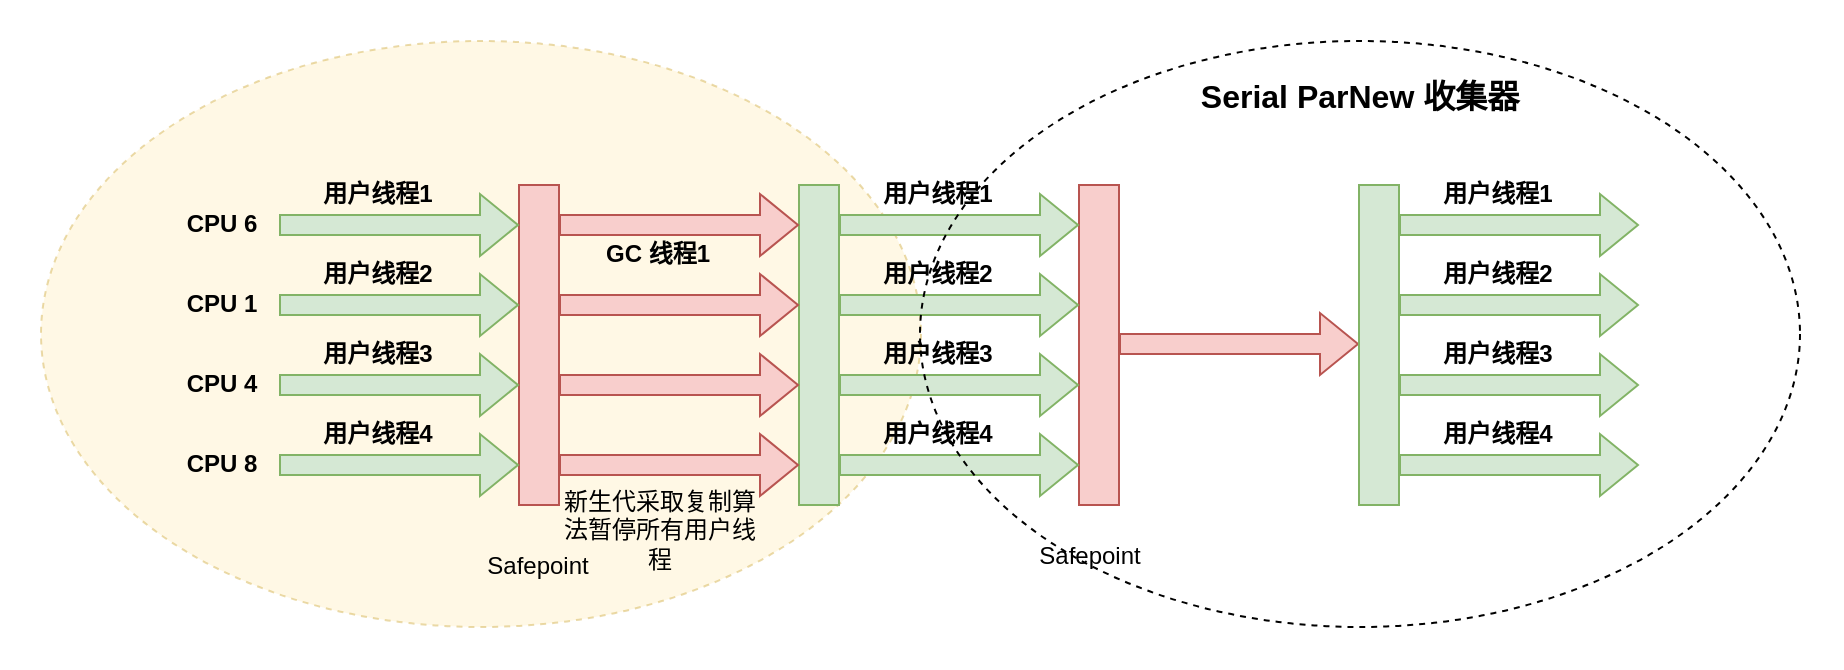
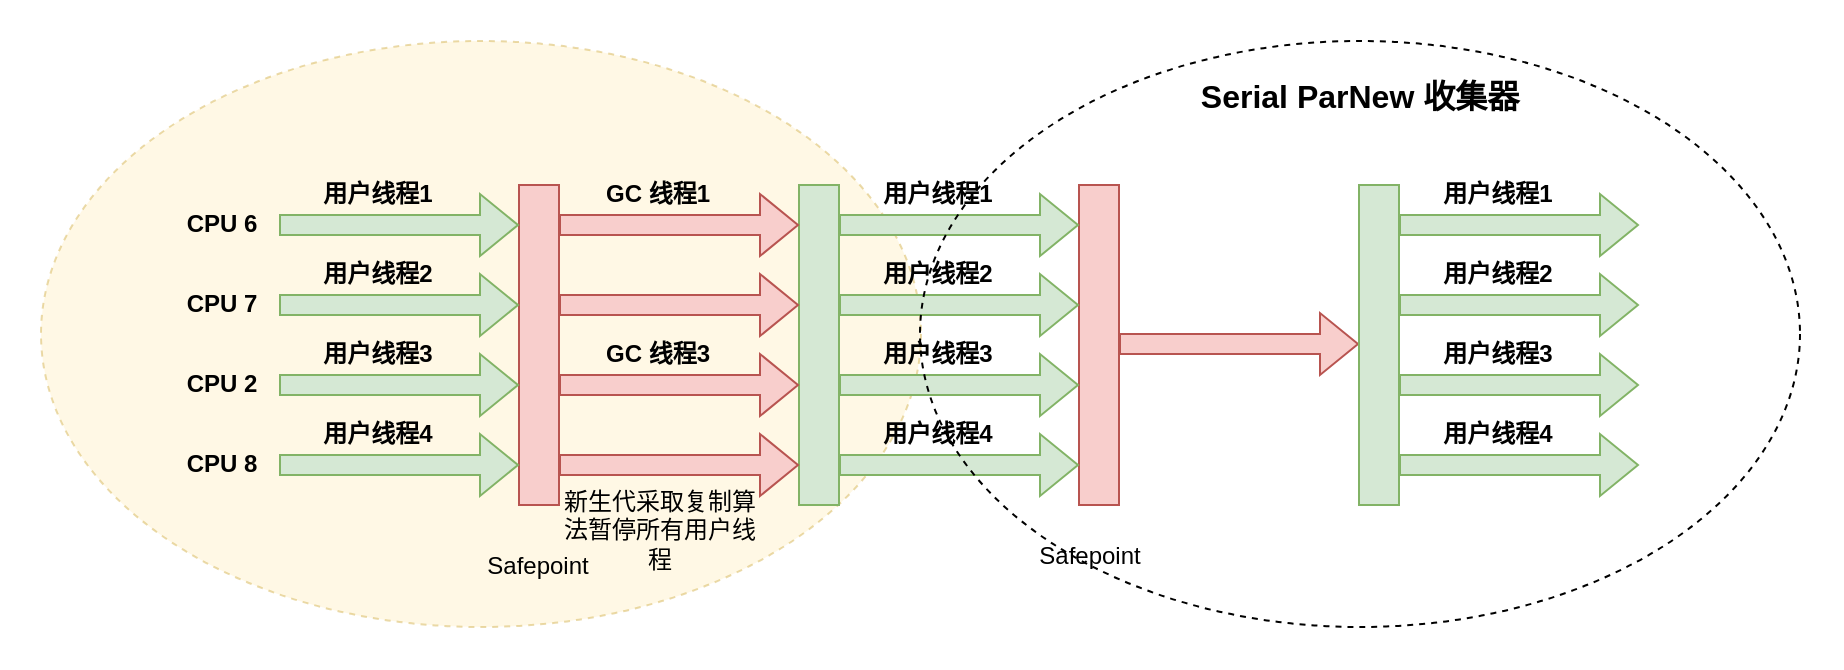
node "GC 线程1": moved (659, 255) -> (659, 195)
node "CPU 1": label "CPU 1" -> "CPU 7"
node "GC 线程3": added
node "CPU 4": label "CPU 4" -> "CPU 2"
